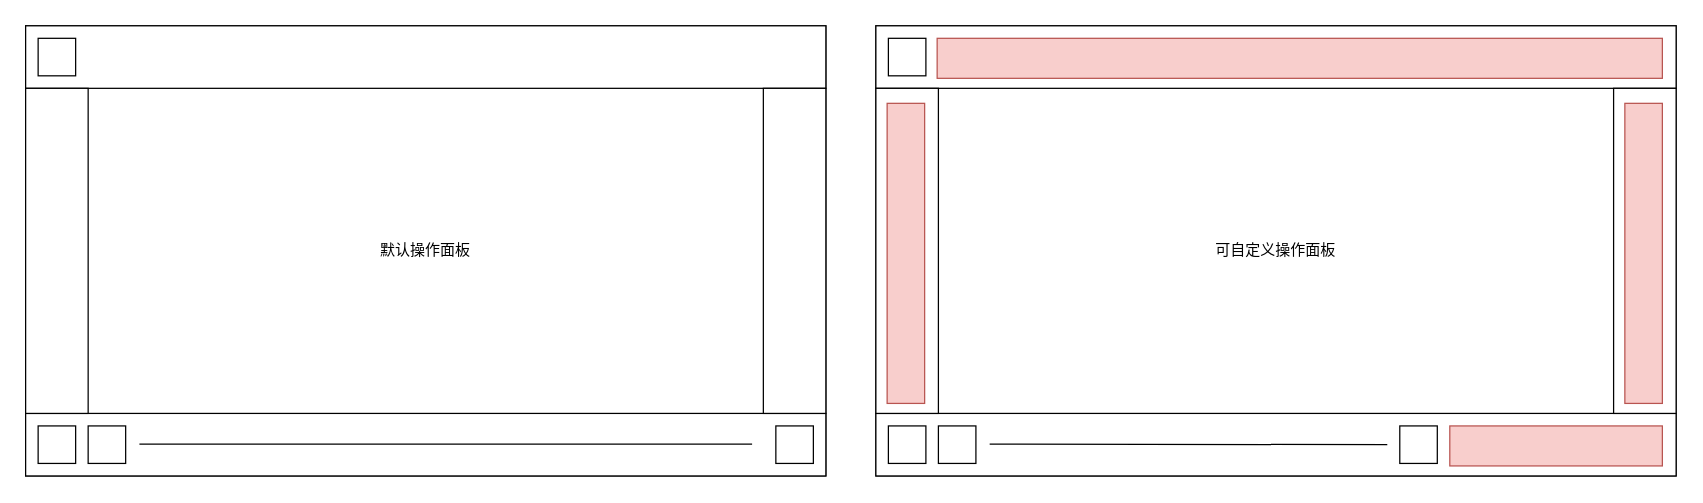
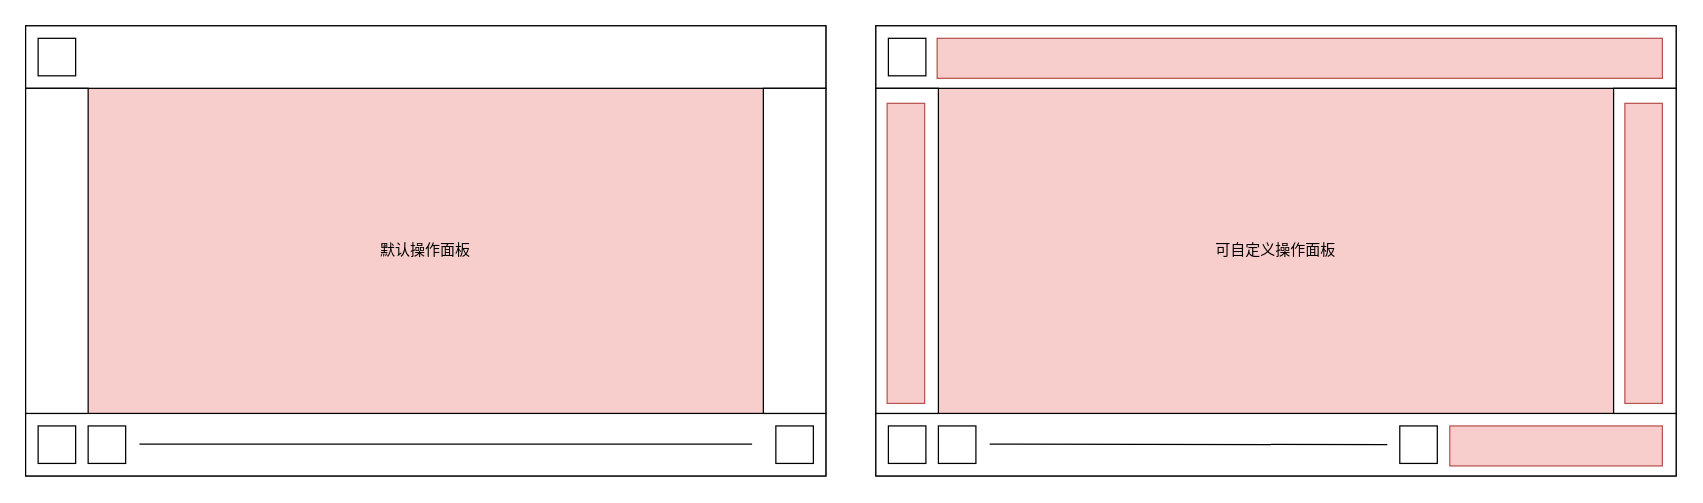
node "默认操作面板": fillcolor #ffffff -> #f8cecc
node "可自定义操作面板": fillcolor #ffffff -> #f8cecc
